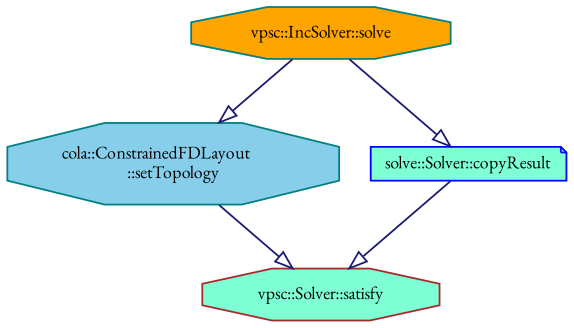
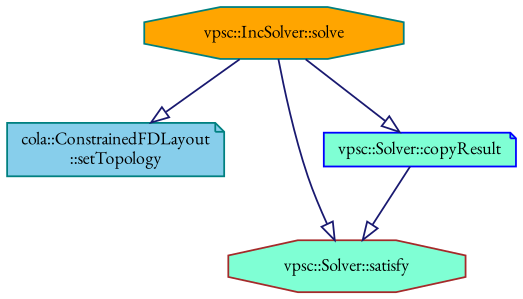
node "cola::ConstrainedFDLayout ::setTopology": shape octagon -> note
node "solve::Solver::copyResult": label "solve::Solver::copyResult" -> "vpsc::Solver::copyResult"
edge "cola::ConstrainedFDLayout ::setTopology" -> "vpsc::Solver::satisfy": now "vpsc::IncSolver::solve" -> "vpsc::Solver::satisfy"
